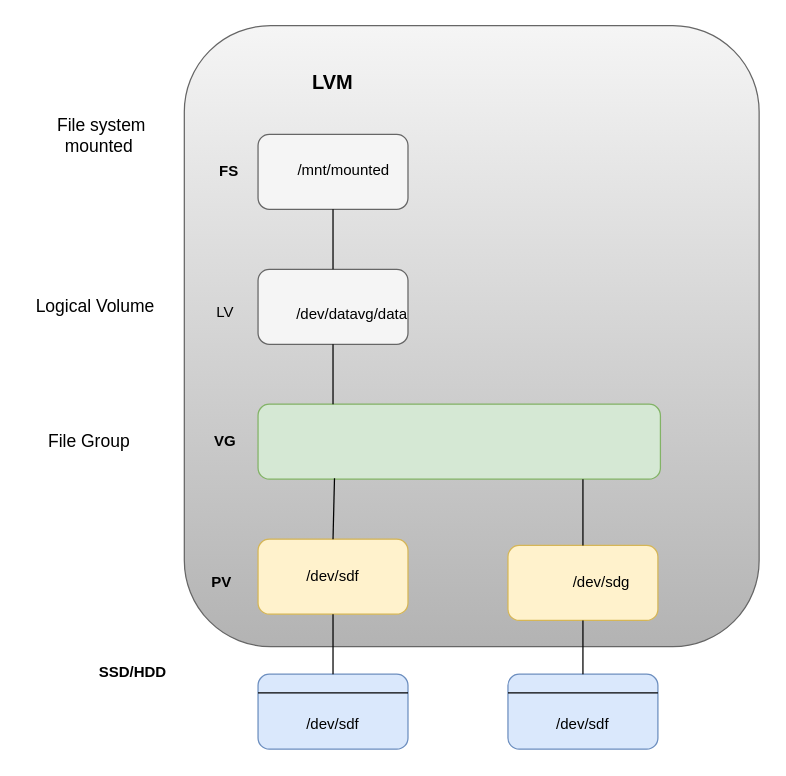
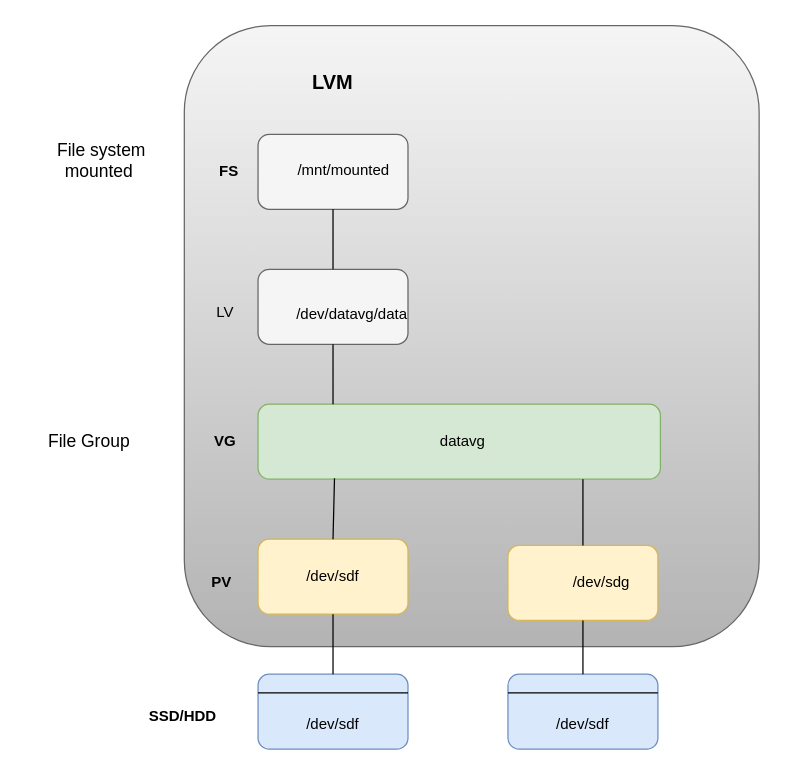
node "File system mounted": moved (102, 136) -> (102, 161)
node "Logical Volume": removed
node "datavg": added
node "SSD/HDD": moved (133, 673) -> (183, 717)
